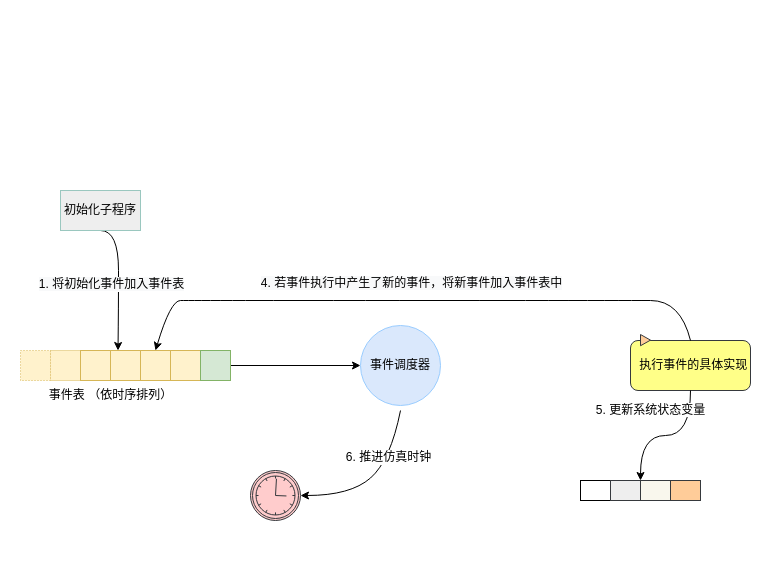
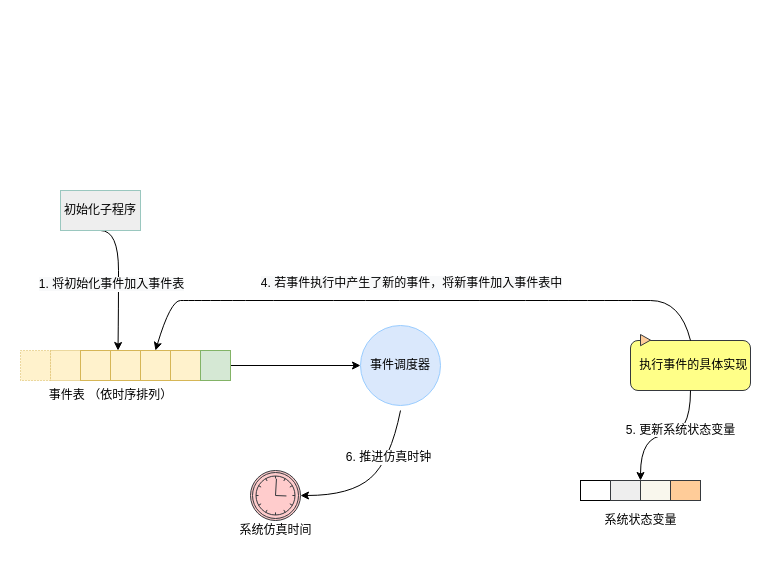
node "5. 更新系统状态变量": moved (651, 411) -> (681, 431)
node "系统状态变量": added
node "系统仿真时间": added
